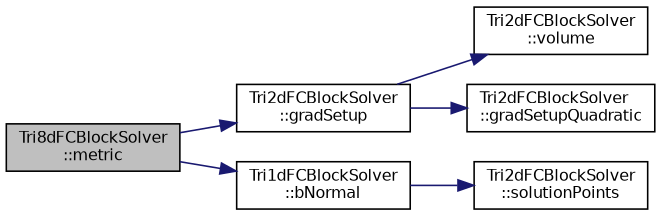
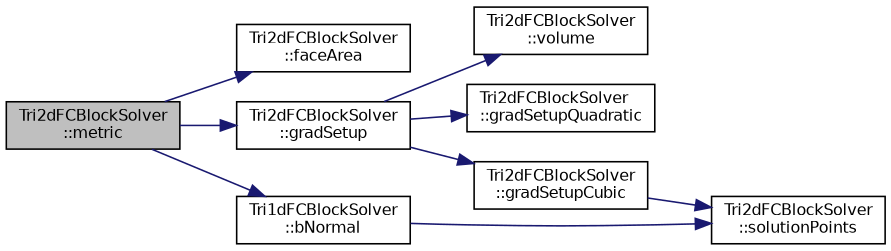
node "Tri2dFCBlockSolver ::faceArea": added
node "Tri8dFCBlockSolver ::metric": label "Tri8dFCBlockSolver ::metric" -> "Tri2dFCBlockSolver ::metric"
node "Tri2dFCBlockSolver ::gradSetupCubic": added
